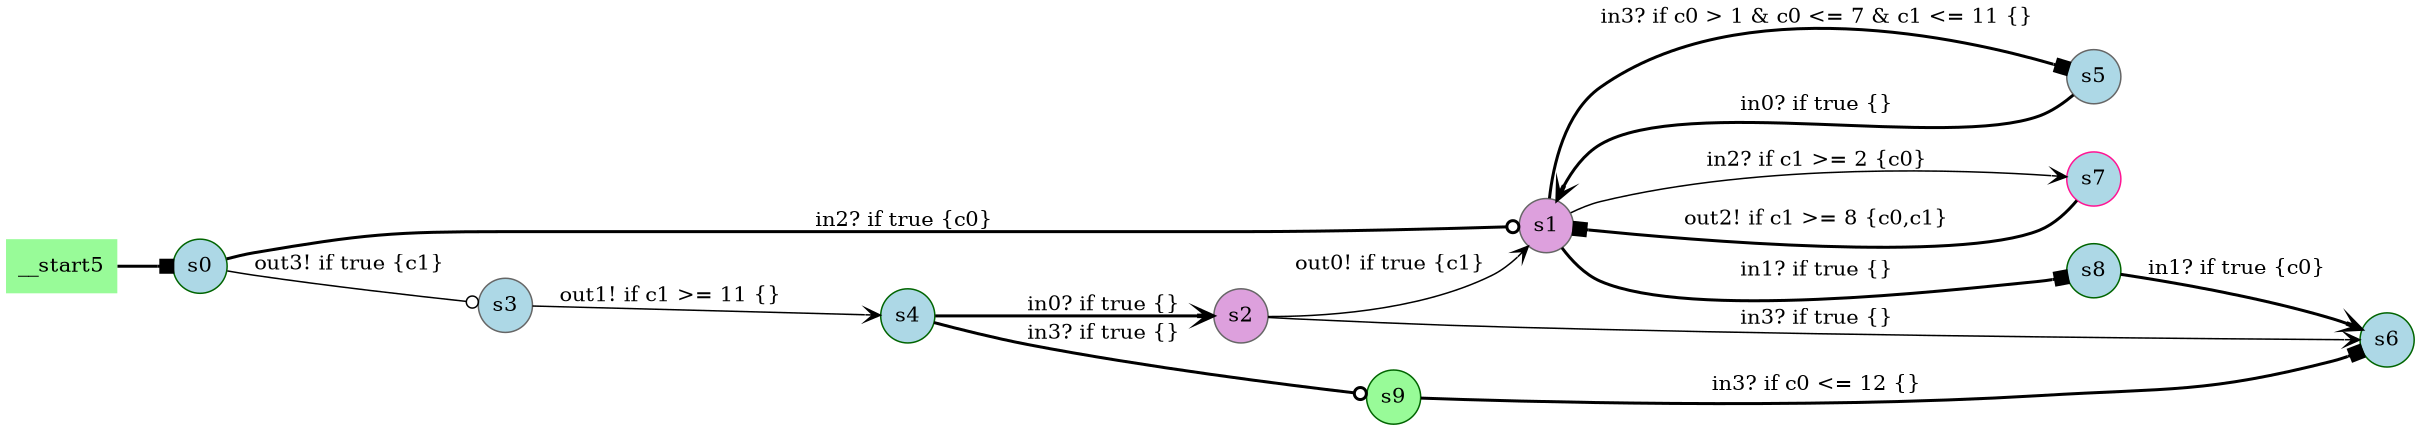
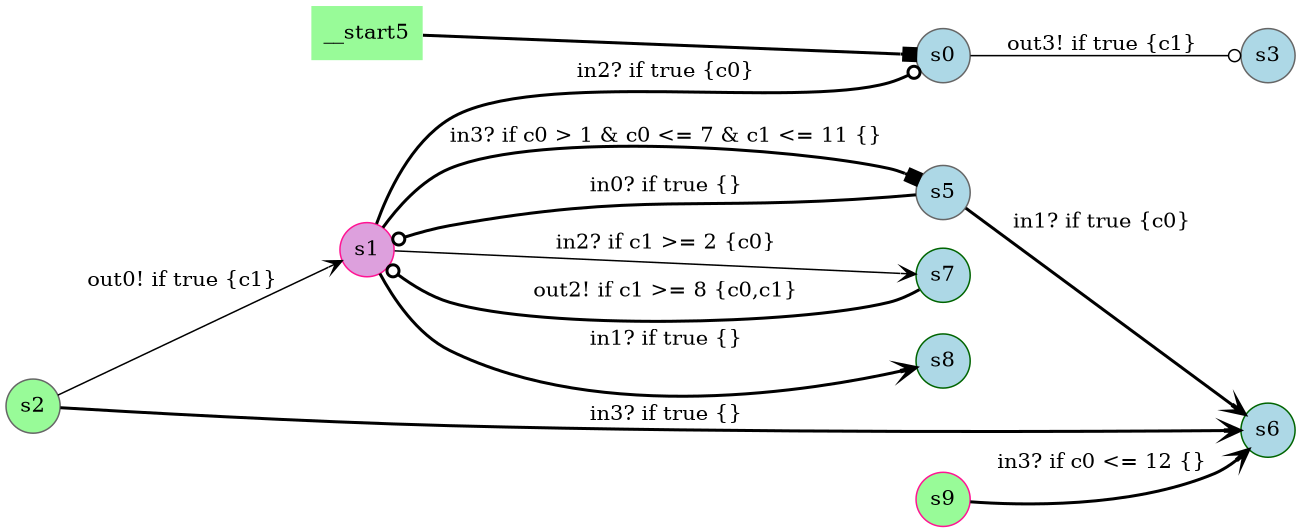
edge "s5" -> "s1": arrowhead vee -> odot
node "s7": color deeppink -> darkgreen
node "s1": color gray40 -> deeppink
edge "s0" -> "s1": reversed
edge "s7" -> "s1": arrowhead box -> odot
node "s0": color darkgreen -> gray40
edge "s8" -> "s6": now "s5" -> "s6"
edge "s1" -> "s8": arrowhead box -> vee
node "s4": removed
node "s2": fillcolor plum -> palegreen
edge "s2" -> "s6": style solid -> bold
node "s9": color darkgreen -> deeppink
edge "s9" -> "s6": arrowhead box -> vee
